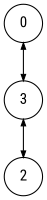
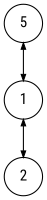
node "0": label "0" -> "5"
node "3": label "3" -> "1"
